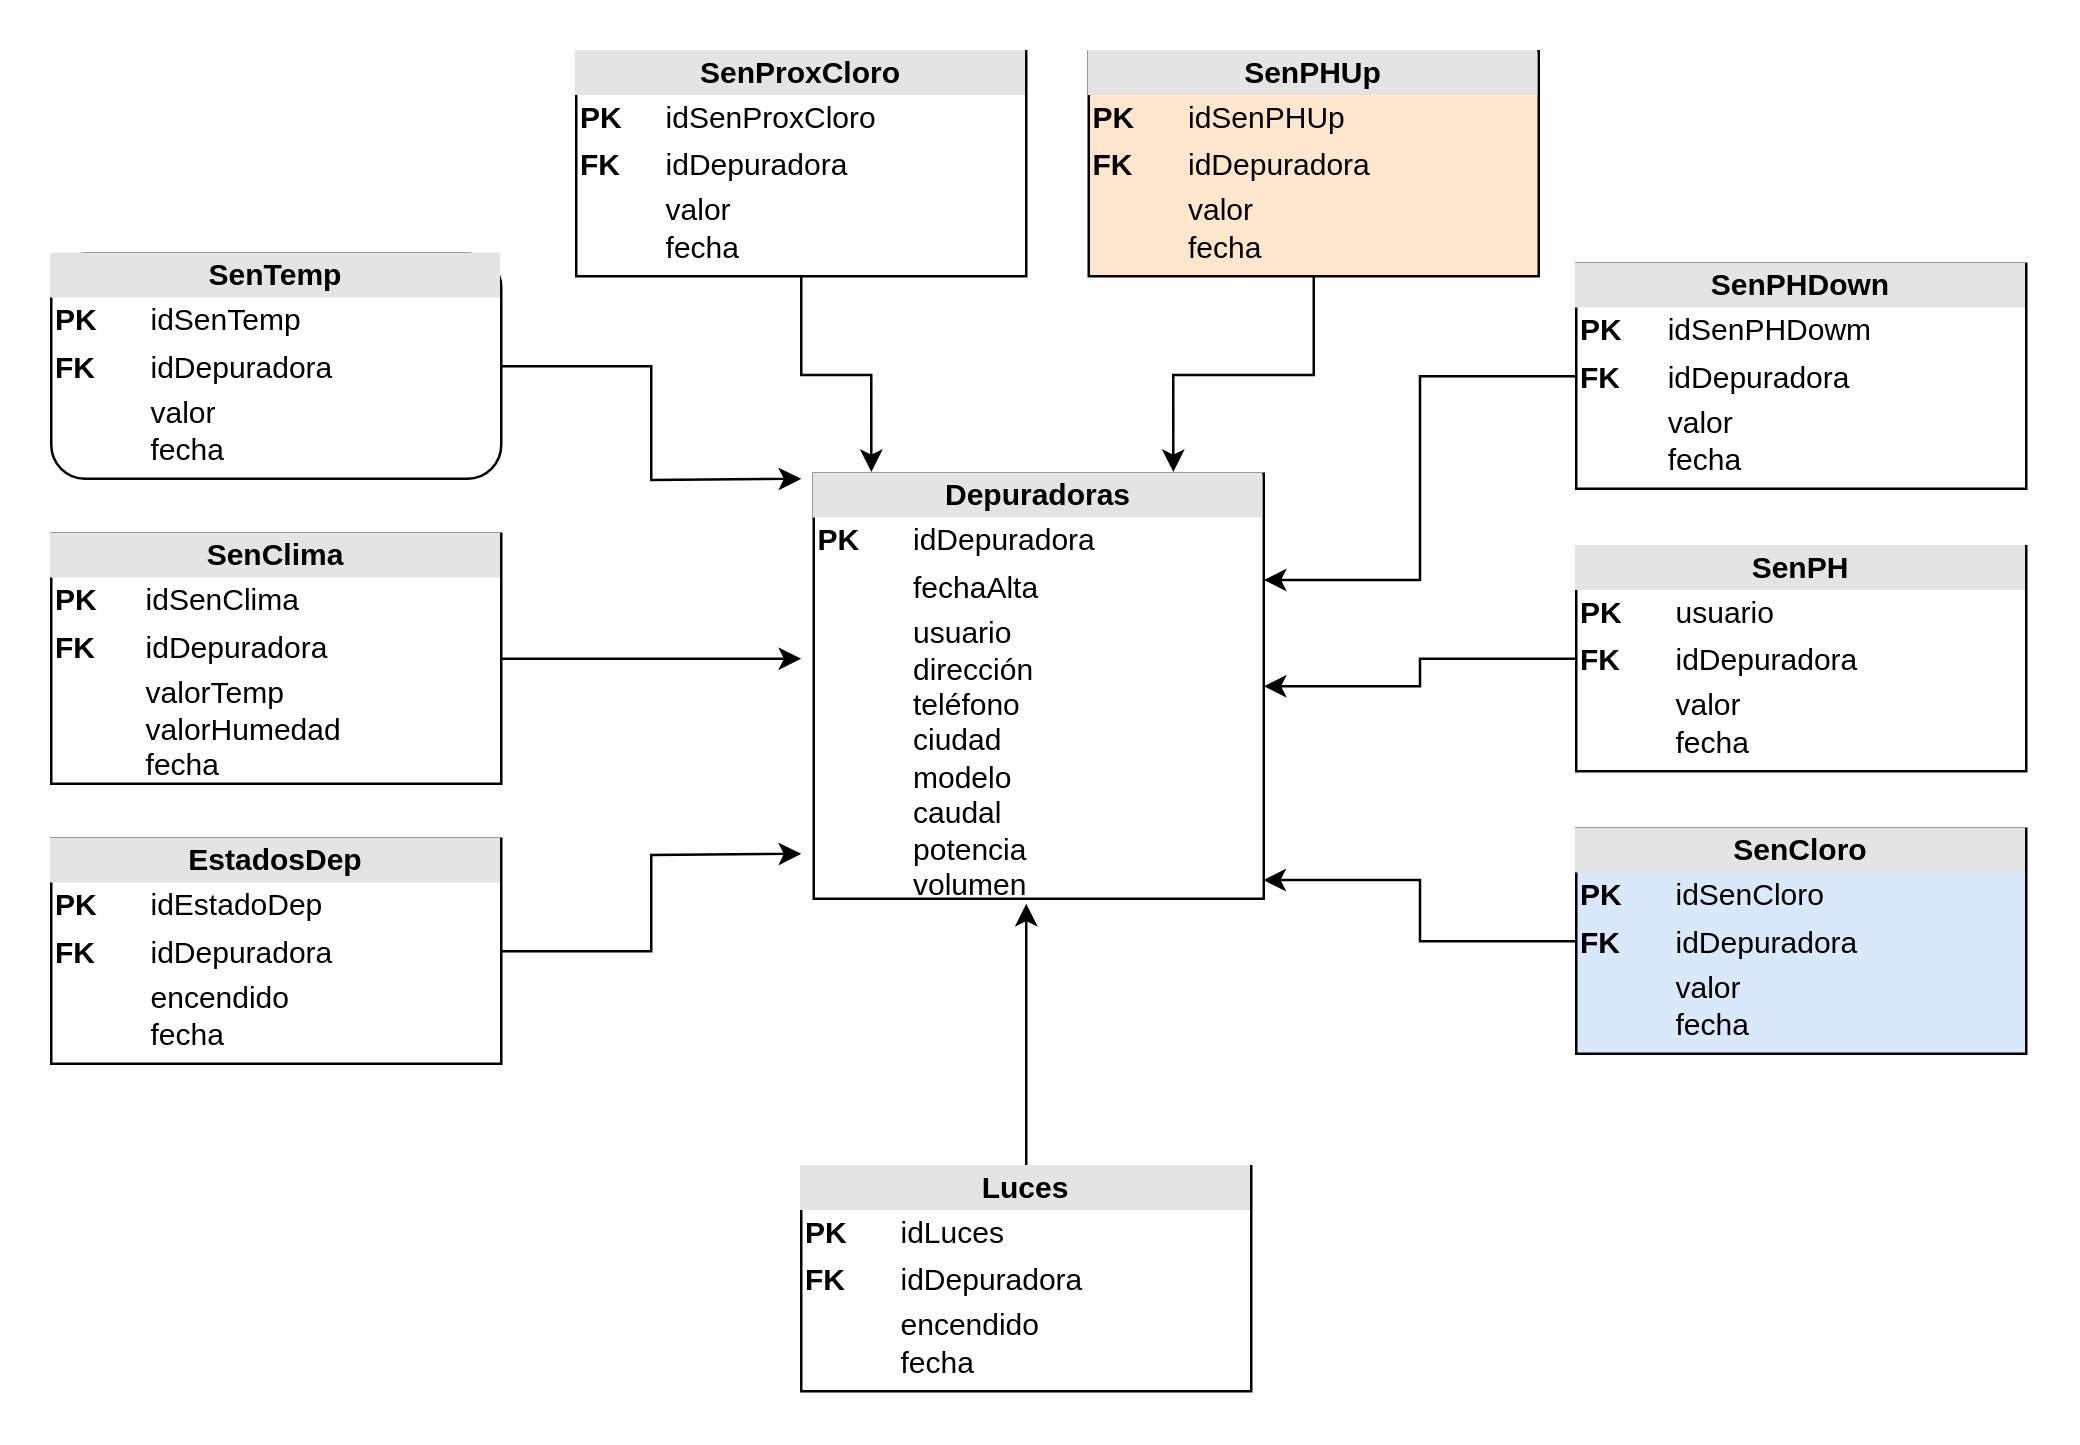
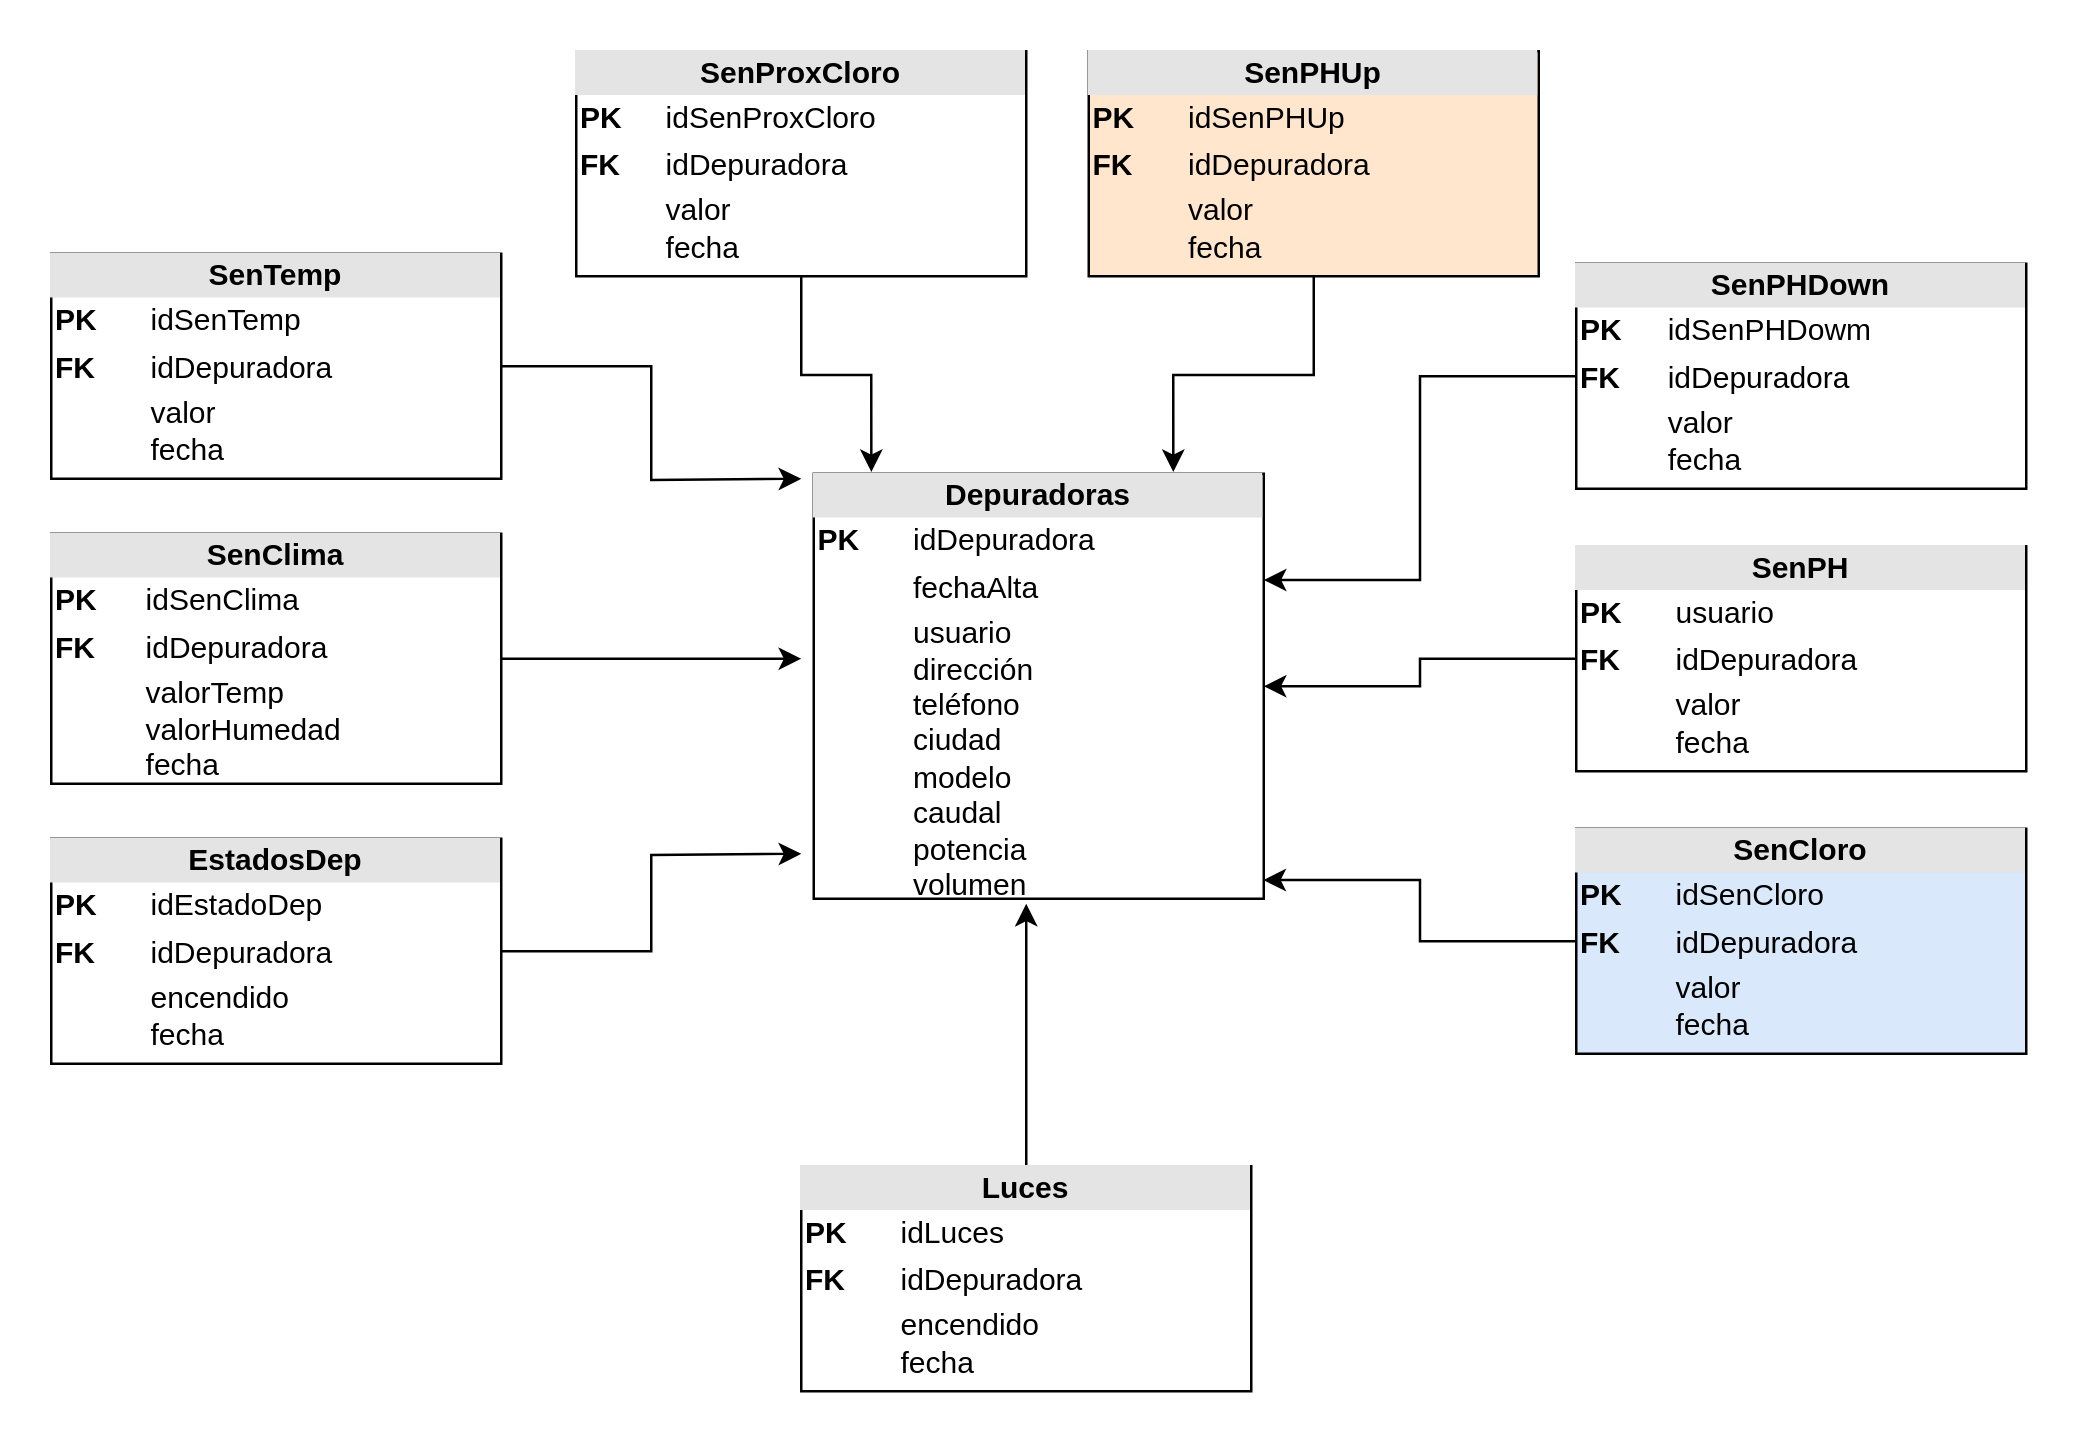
node "SenTemp PK idSenTemp FK idDepuradora valor fecha": shape rounded rectangle -> rectangle
